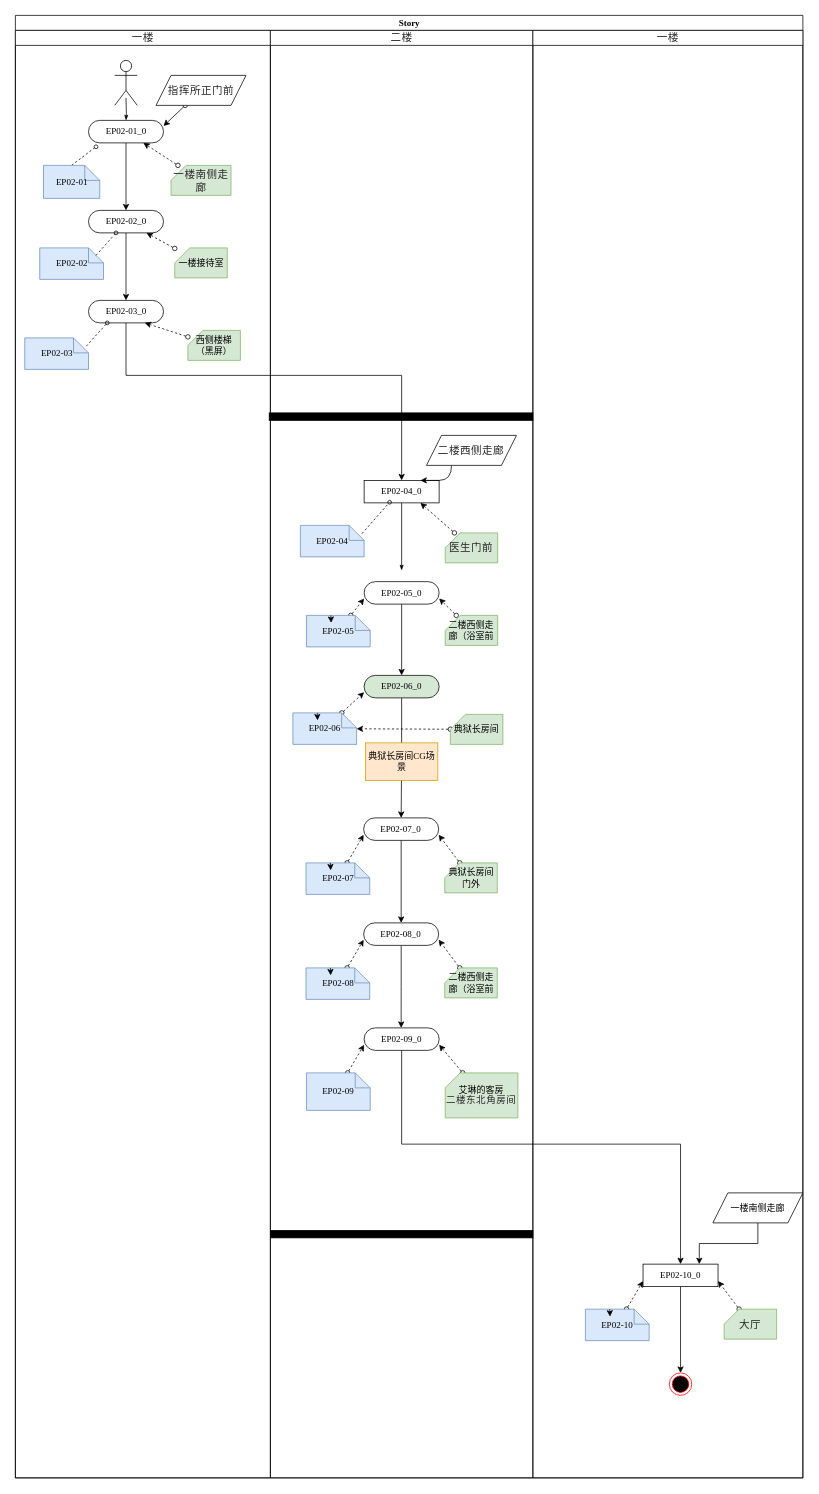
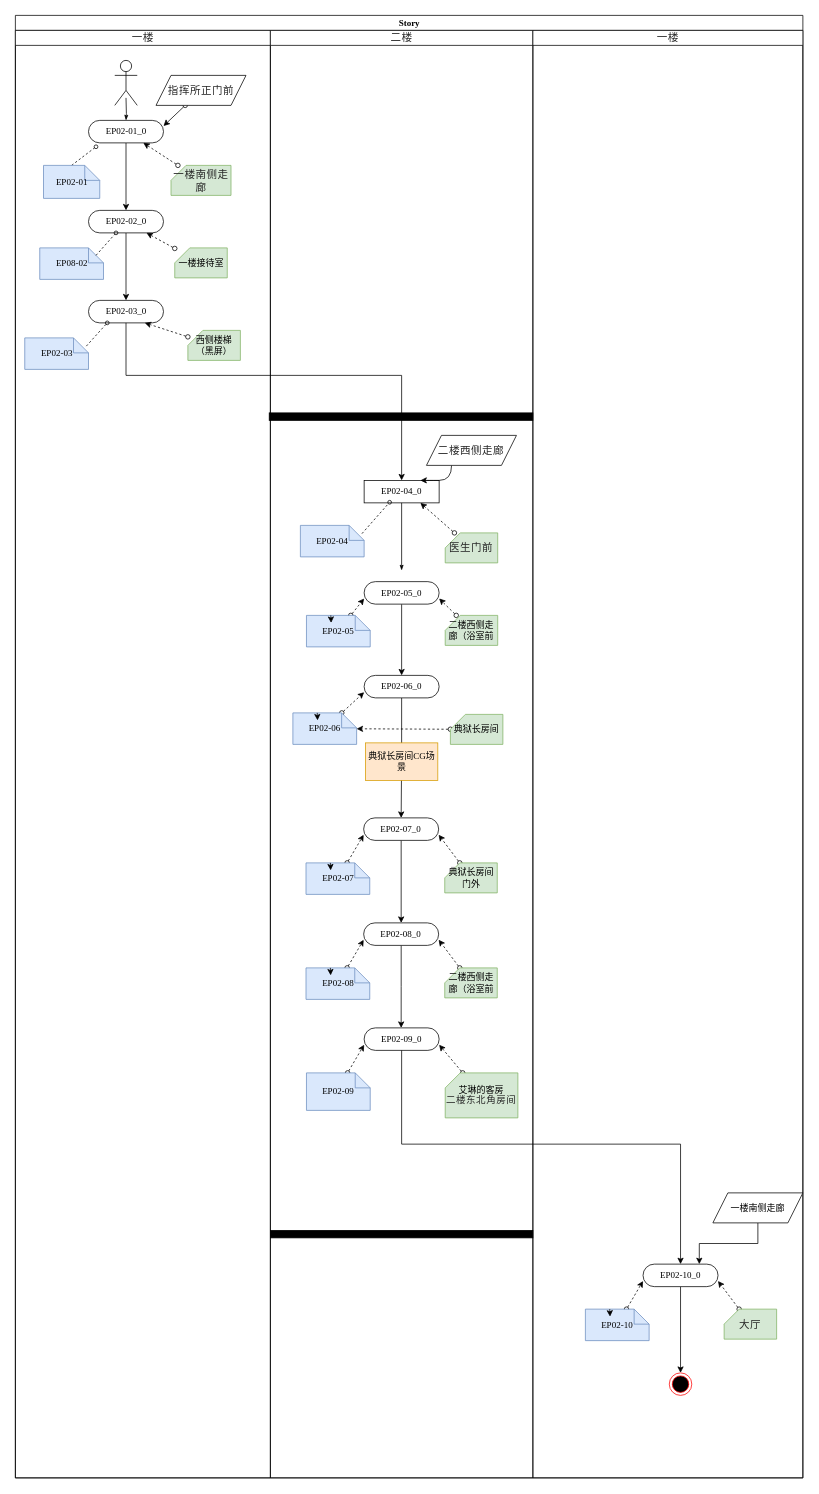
node "EP02-02": label "EP02-02" -> "EP08-02"
node "EP02-06_0": fillcolor #d5e8d4 -> #ffffff
node "EP02-10_0": shape rectangle -> rounded rectangle
